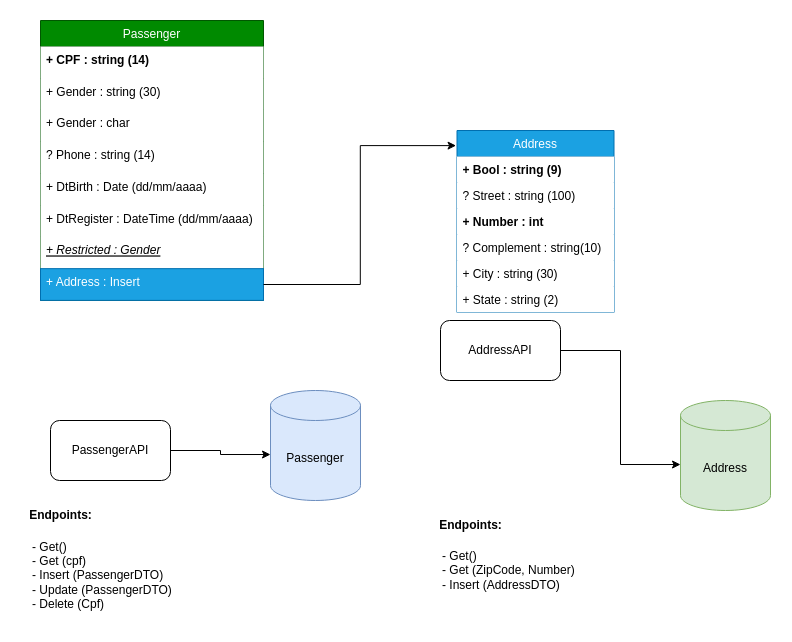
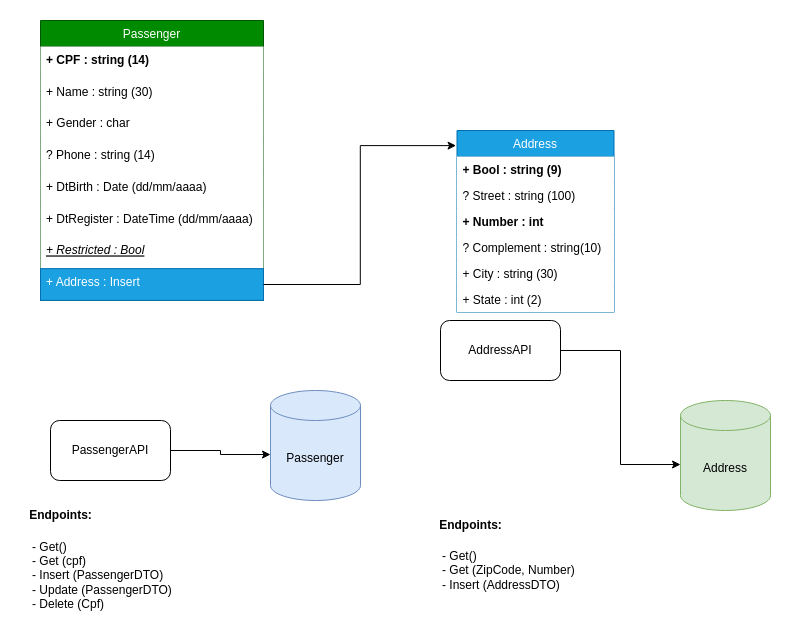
node "+ Gender : string (30)": label "+ Gender : string (30)" -> "+ Name : string (30)"
node "+ Restricted : Gender": label "+ Restricted : Gender" -> "+ Restricted : Bool"
node "+ State : string (2)": label "+ State : string (2)" -> "+ State : int (2)"
